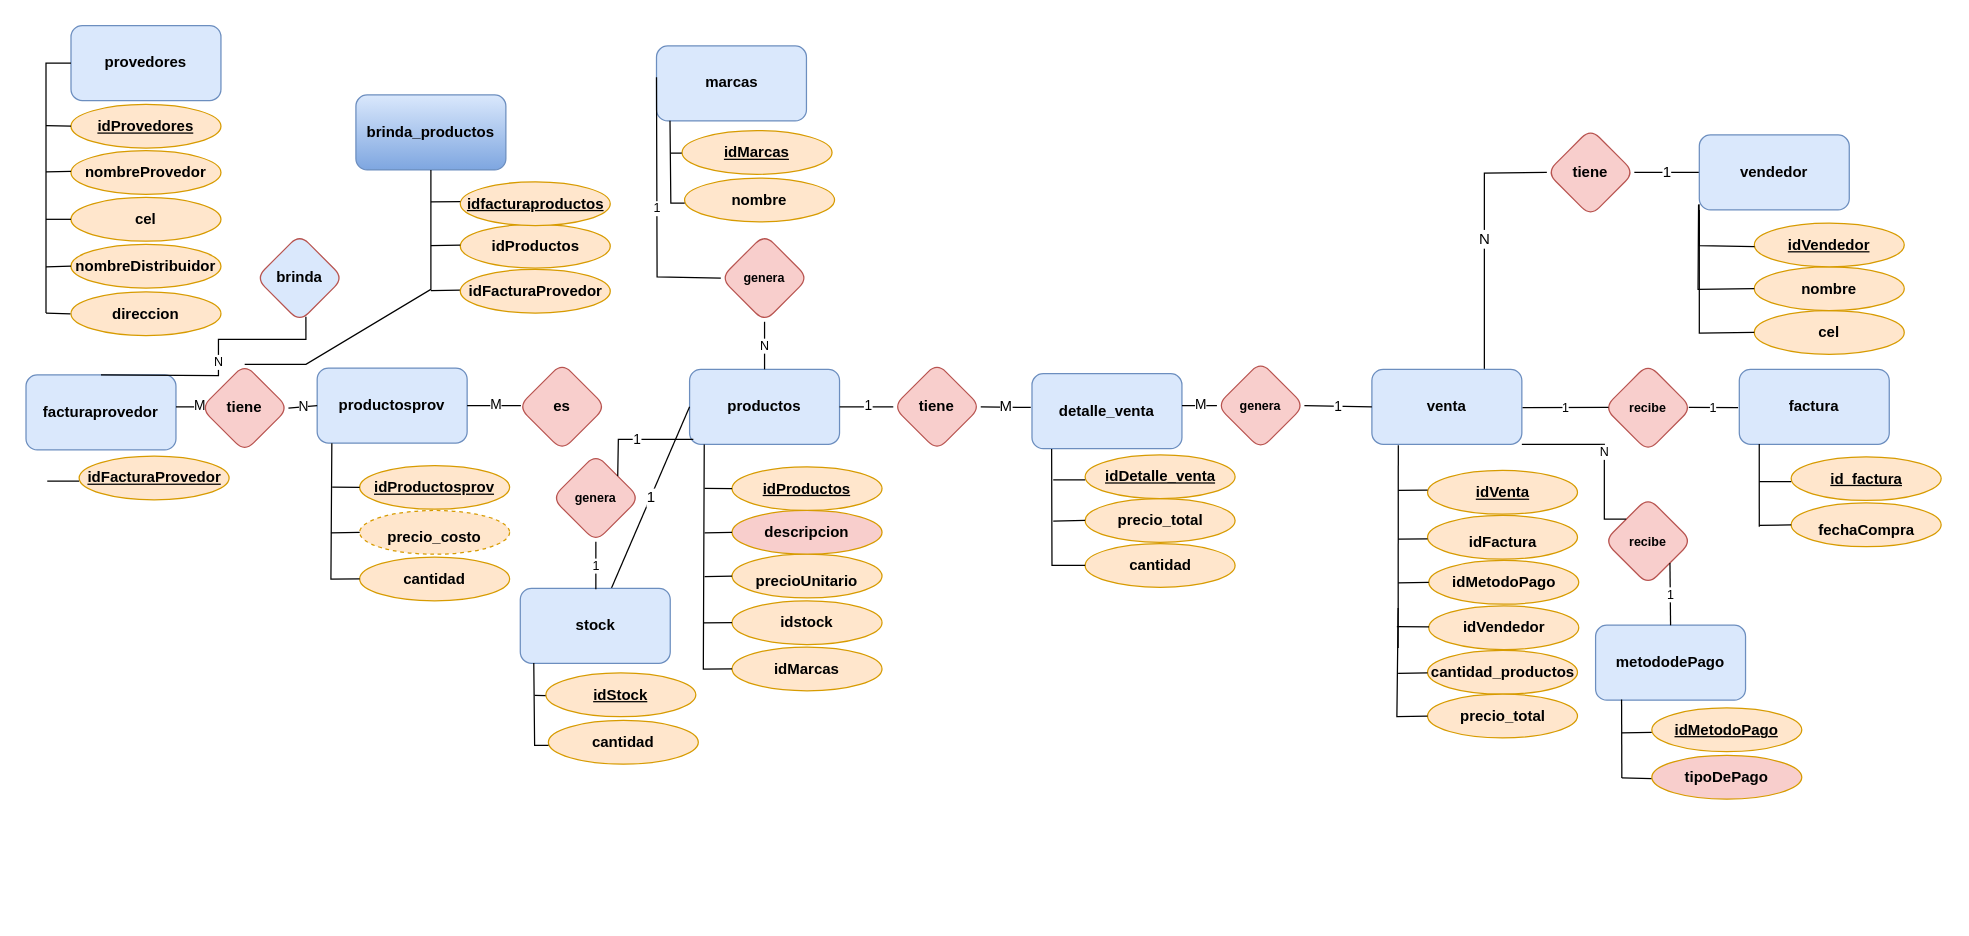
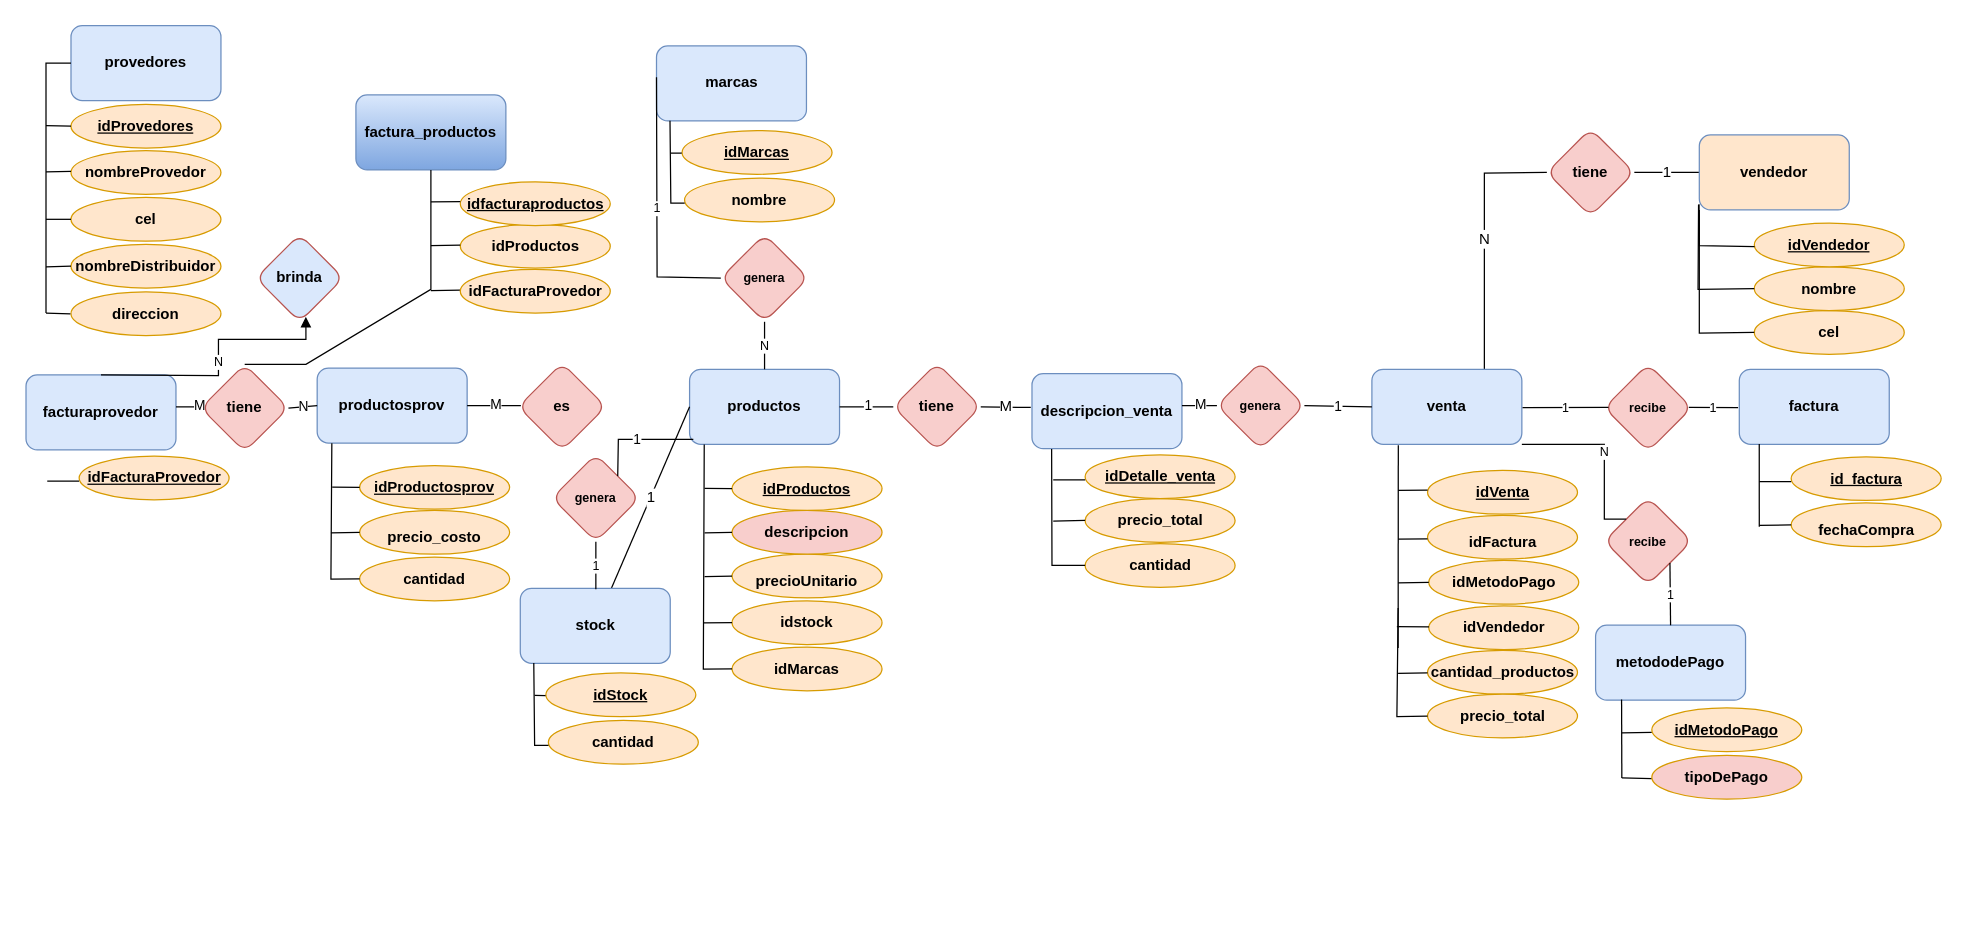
node "brinda_productos": label "brinda_productos" -> "factura_productos"
node "vendedor": fillcolor #dae8fc -> #ffe6cc
edge "brinda" -- "facturaprovedor": arrowhead none -> block
node "detalle_venta": label "detalle_venta" -> "descripcion_venta"
node "precio_costo": style dashed -> solid
